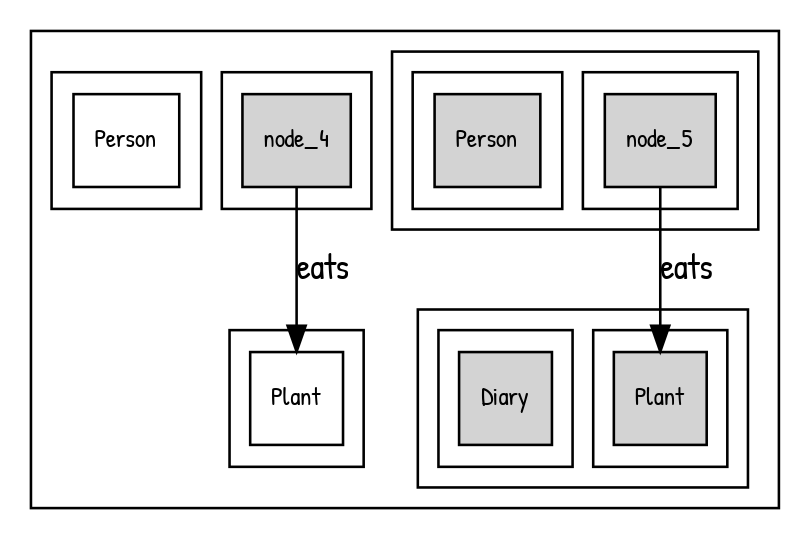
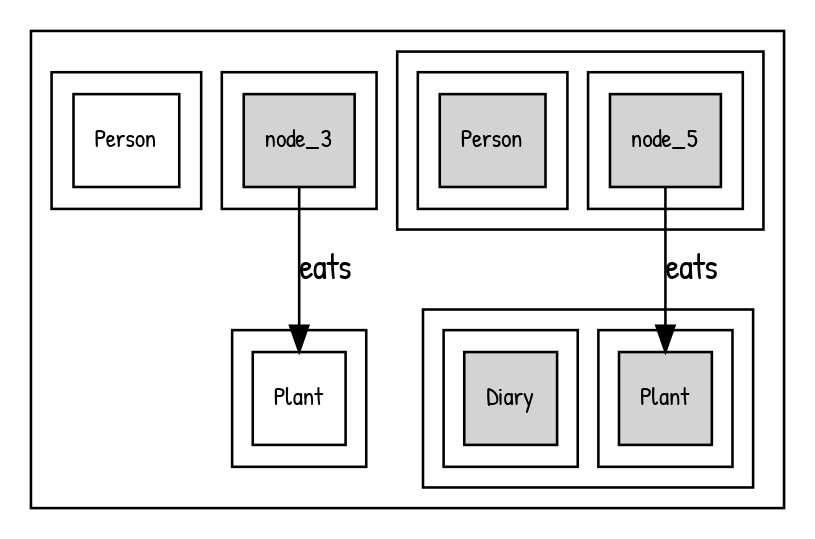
node "node_4": label "node_4" -> "node_3"
